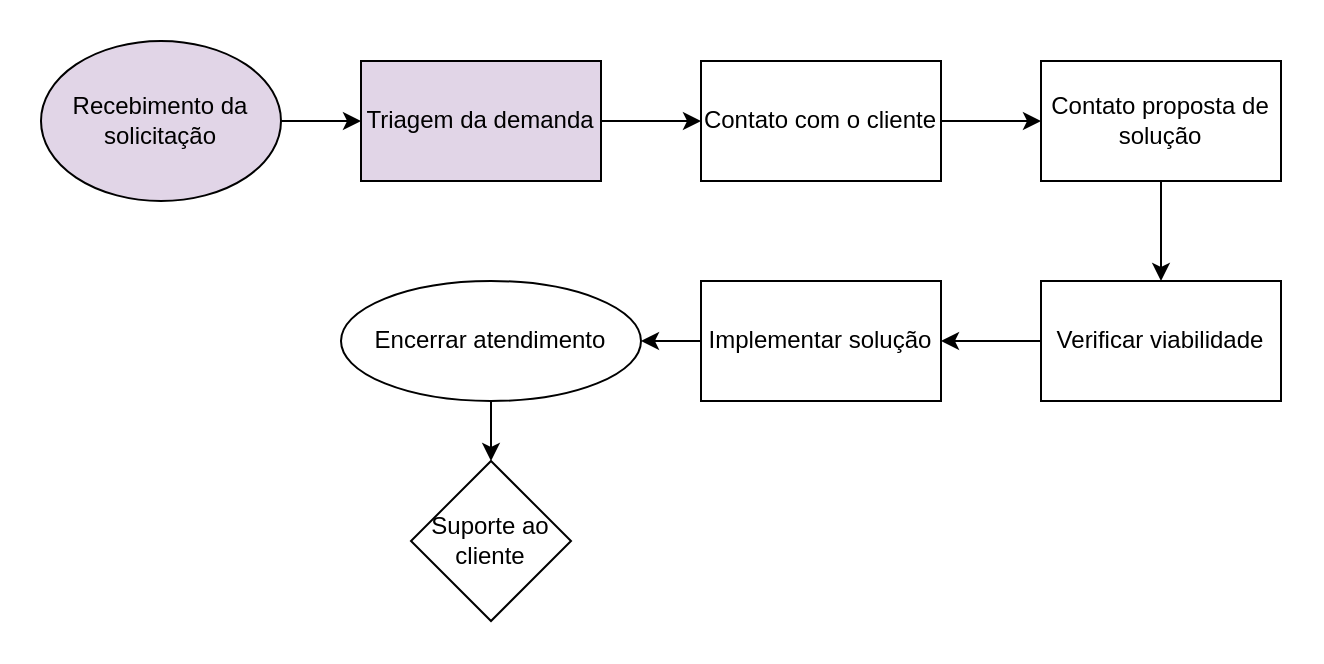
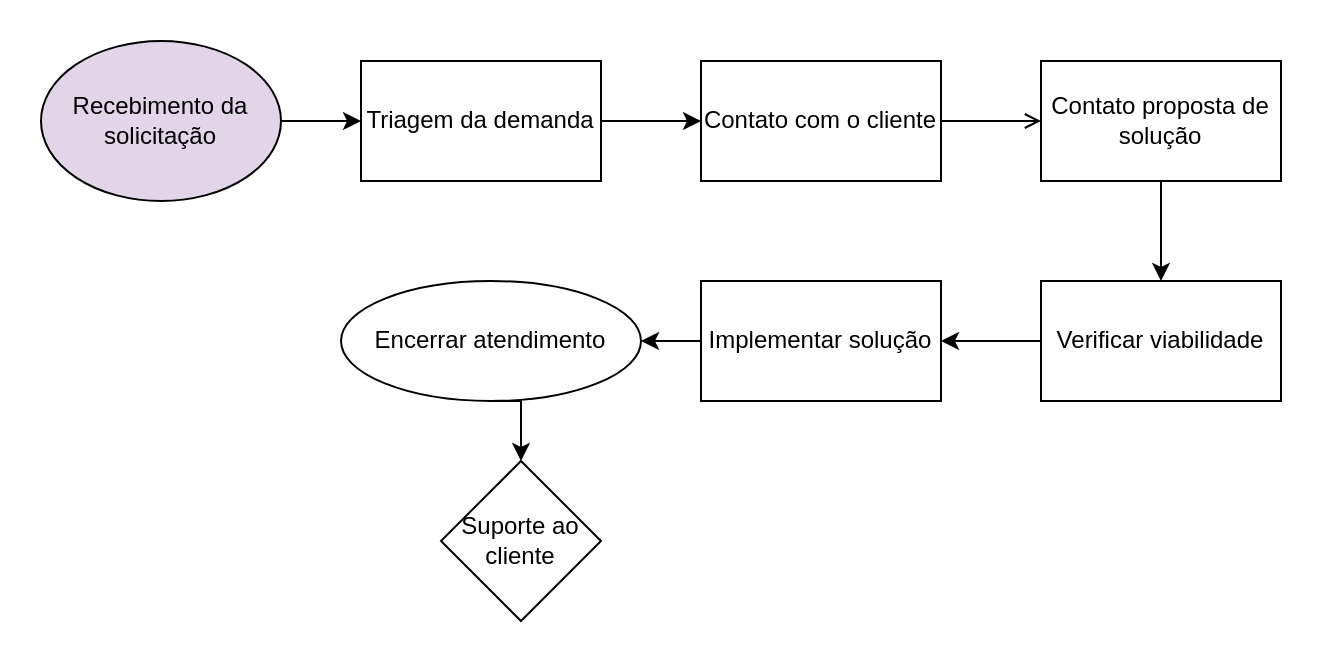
node "Triagem da demanda": fillcolor #e1d5e7 -> #ffffff
edge "Contato com o cliente" -> "Contato proposta de solução": arrowhead classic -> open
node "Suporte ao cliente": moved (491, 541) -> (521, 541)
